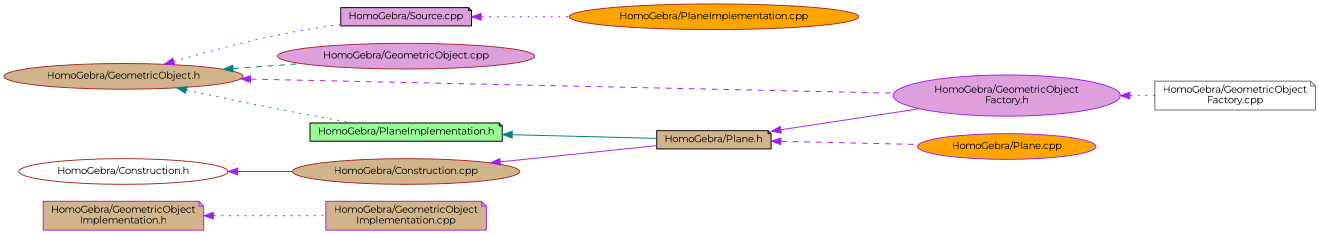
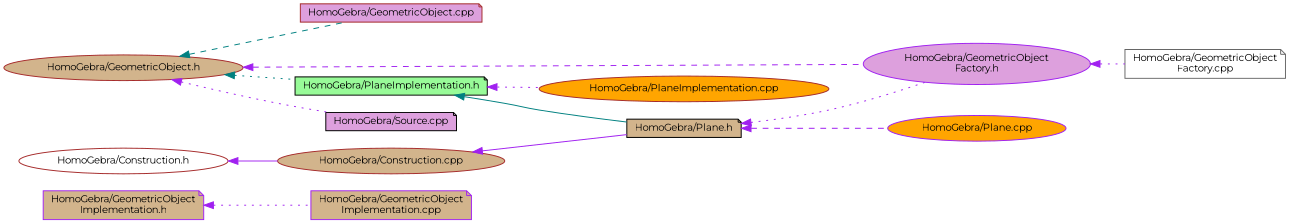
edge "HomoGebra/PlaneImplementation.cpp" -> "HomoGebra/Source.cpp": now "HomoGebra/PlaneImplementation.cpp" -> "HomoGebra/PlaneImplementation.h"
node "HomoGebra/GeometricObject.cpp": shape ellipse -> note
edge "HomoGebra/GeometricObject Factory.h" -> "HomoGebra/Plane.h": style solid -> dotted
